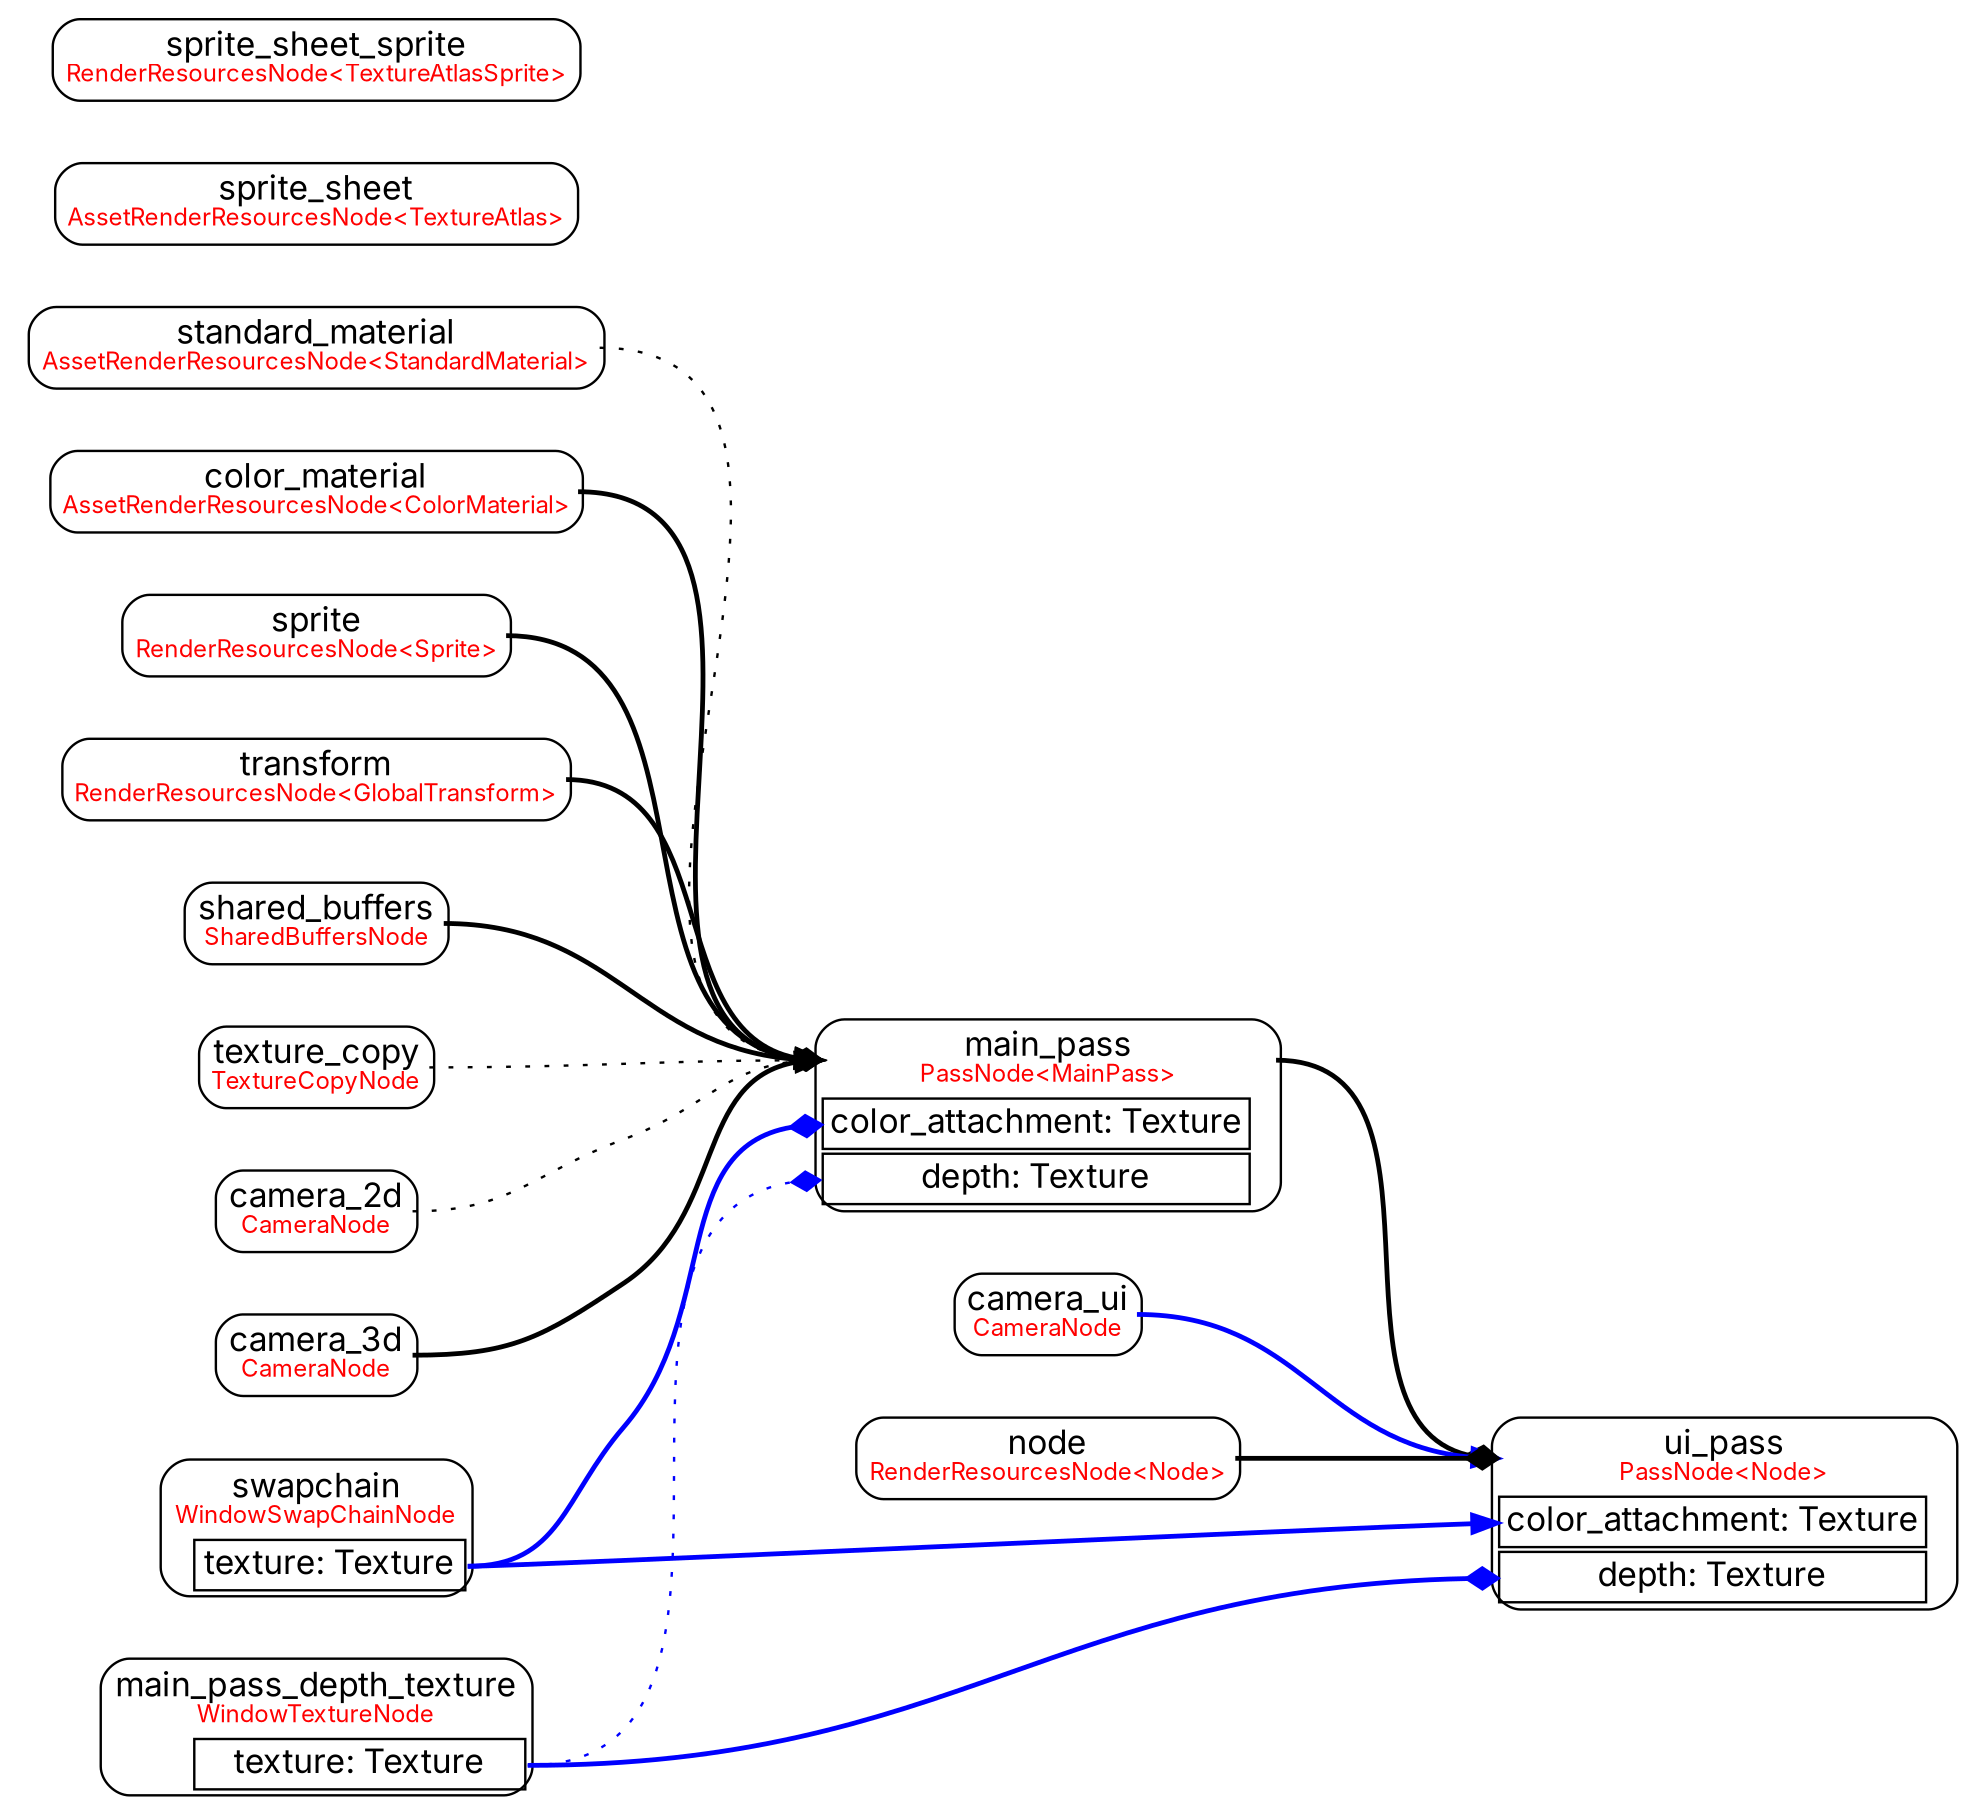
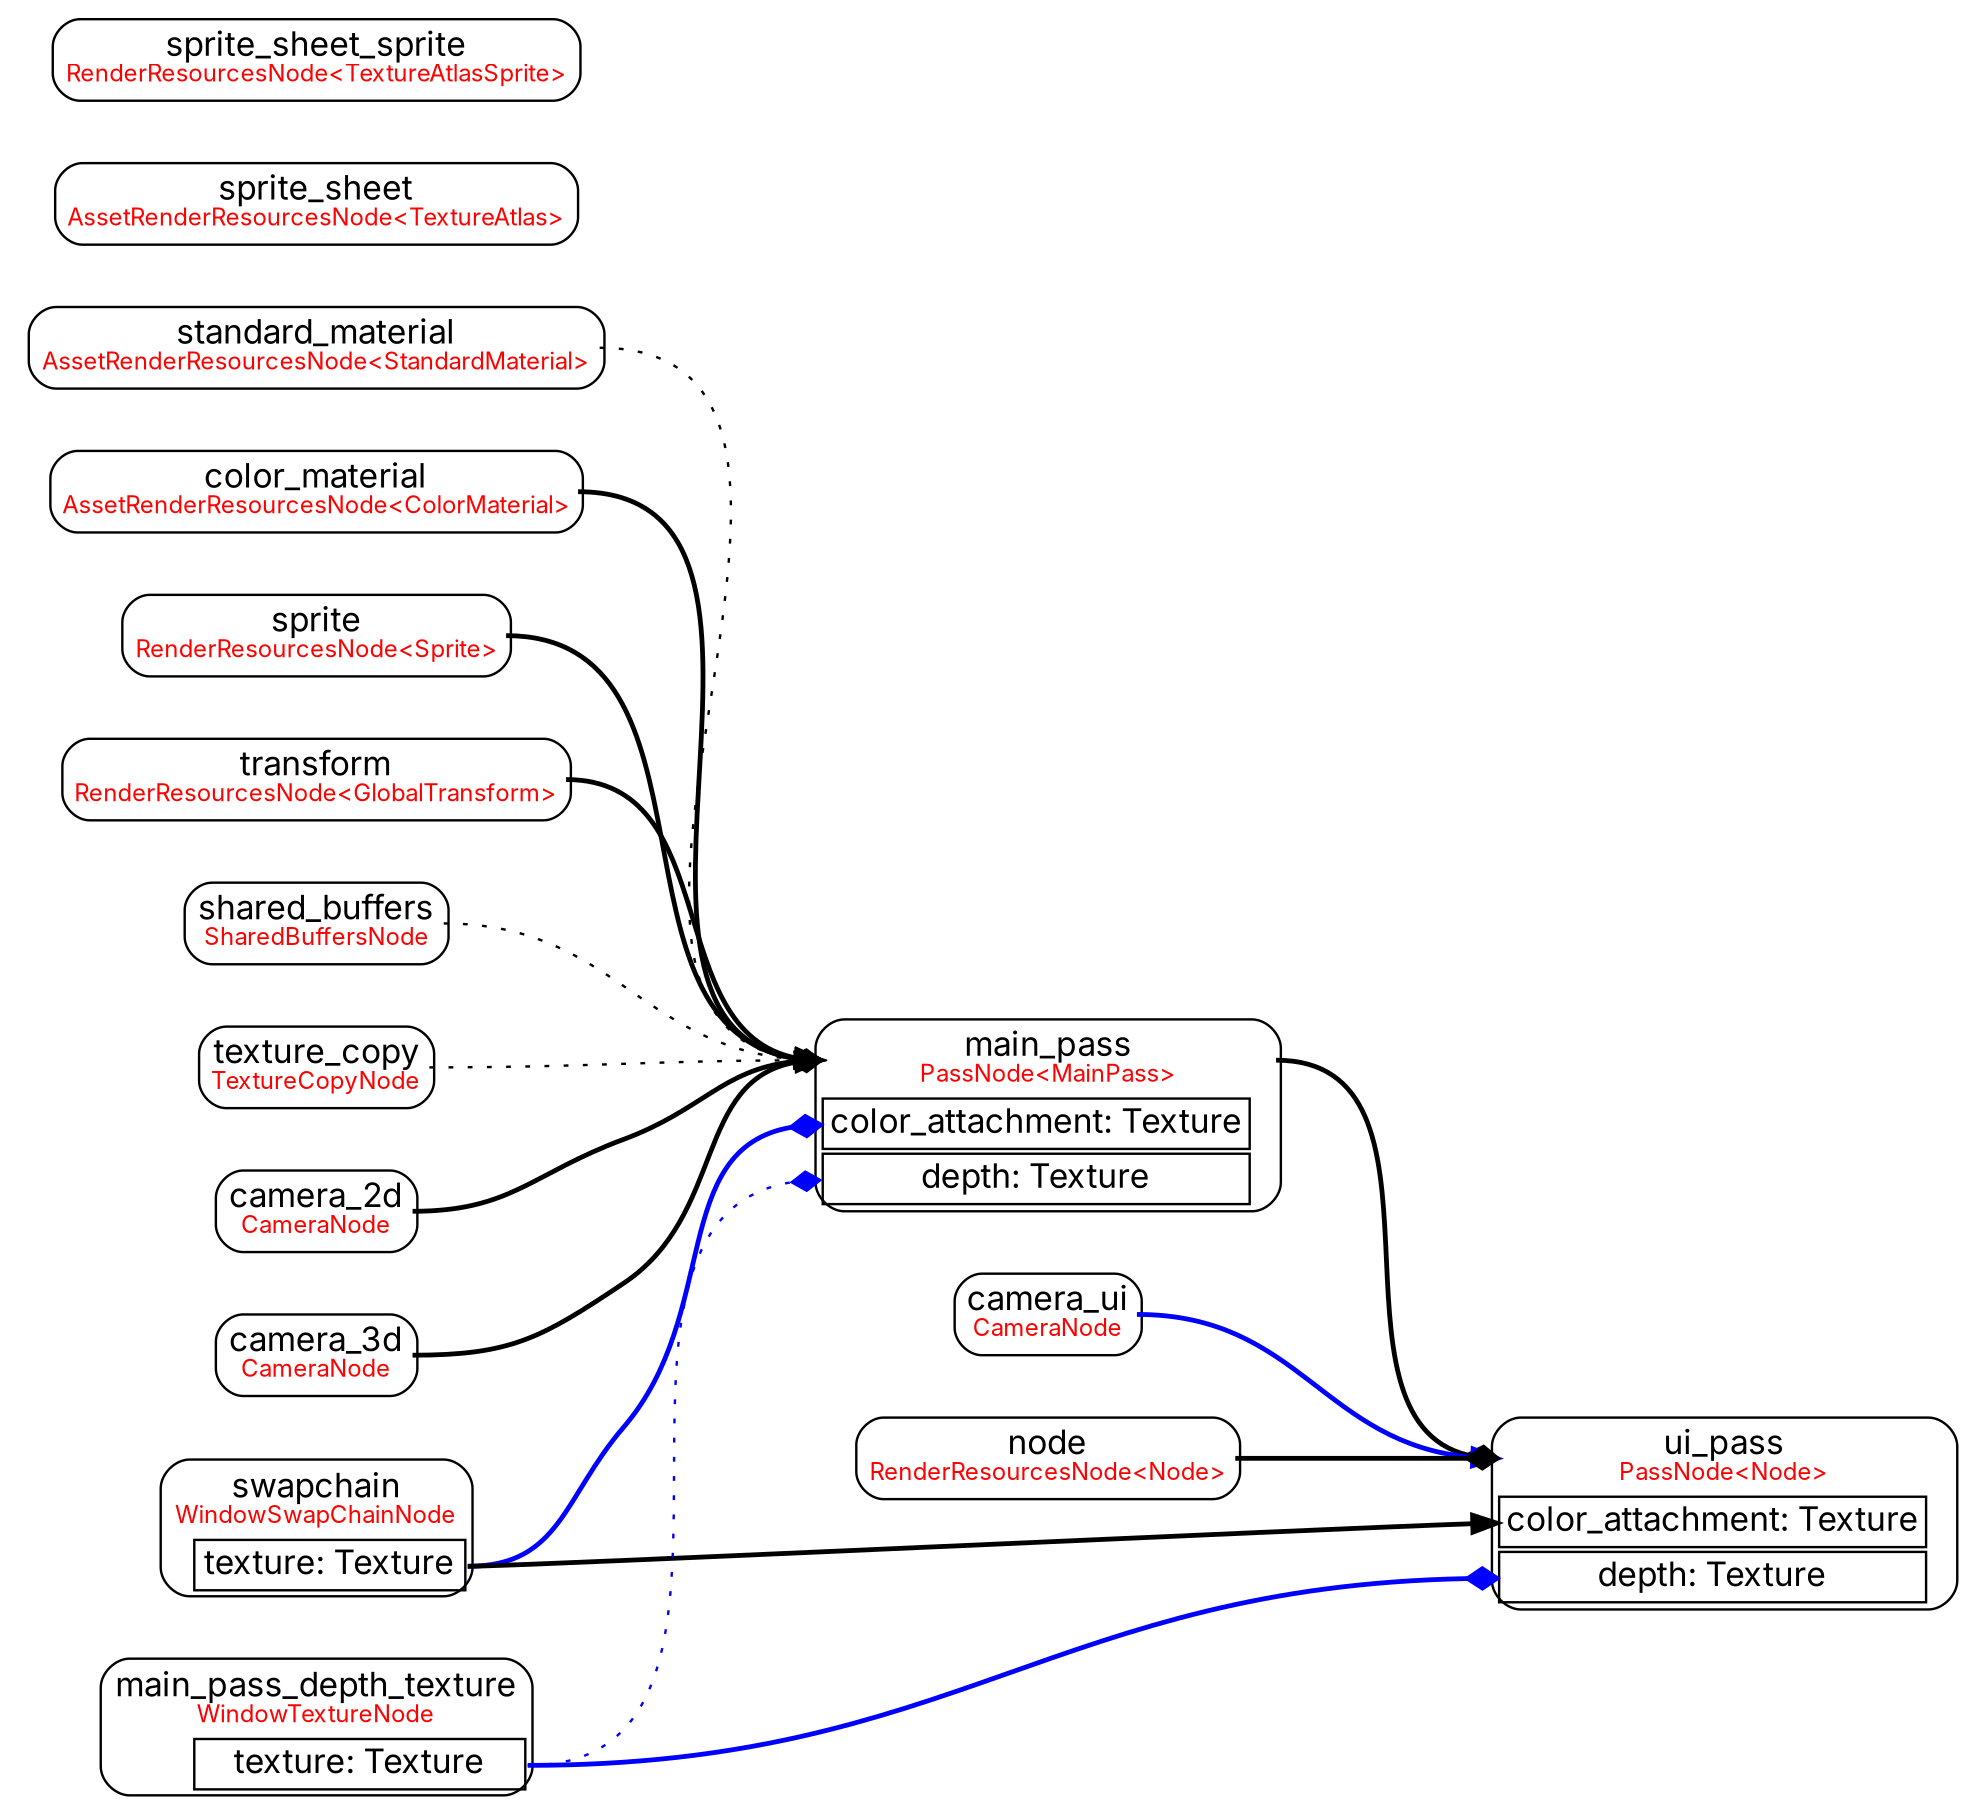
edge "shared_buffers" -> "main_pass": style bold -> dotted
edge "camera_2d" -> "main_pass": style dotted -> bold
edge "swapchain" -> "ui_pass": color blue -> black
